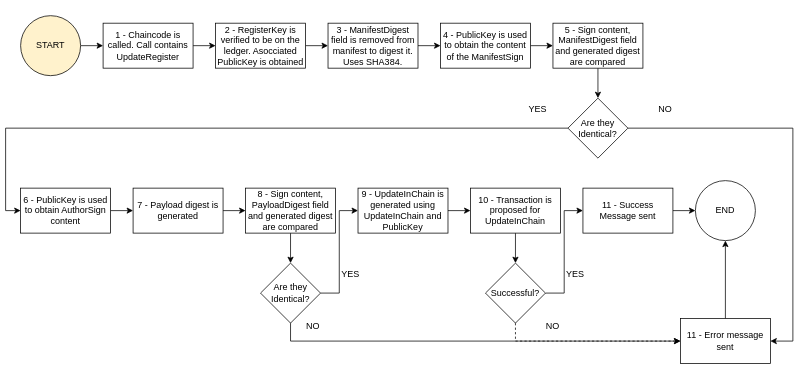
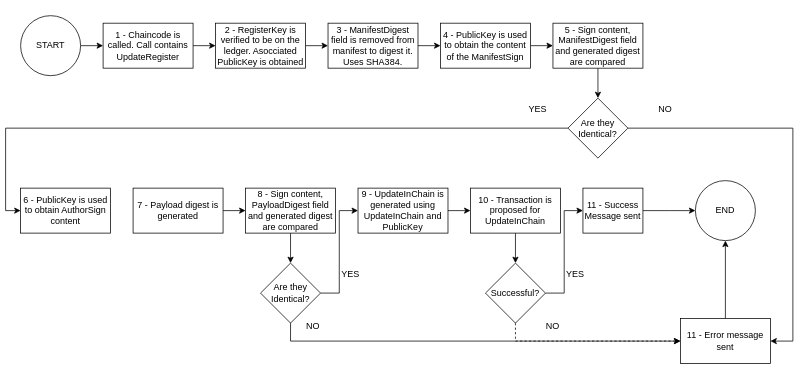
node "START": fillcolor #fff2cc -> #ffffff
edge "6 - PublicKey is used to obtain AuthorSign content" -> "7 - Payload digest is generated": removed
node "11 - Success Message sent": size 90x45 -> 60x45
